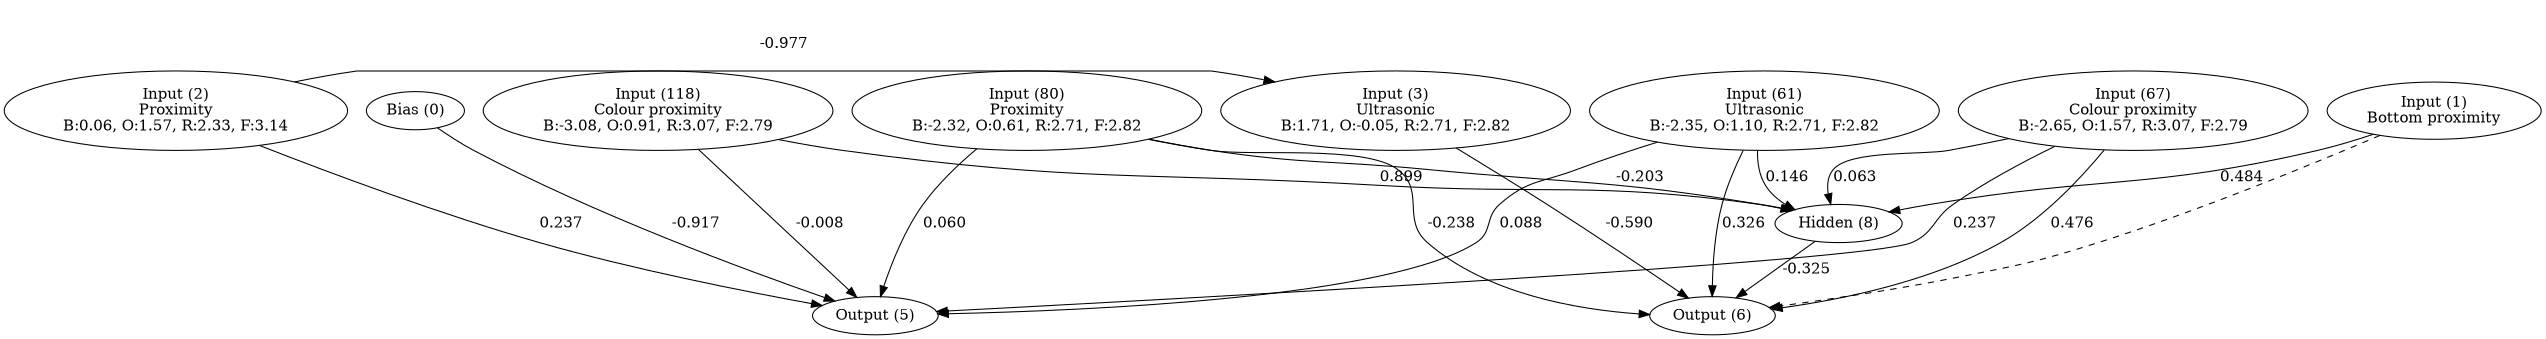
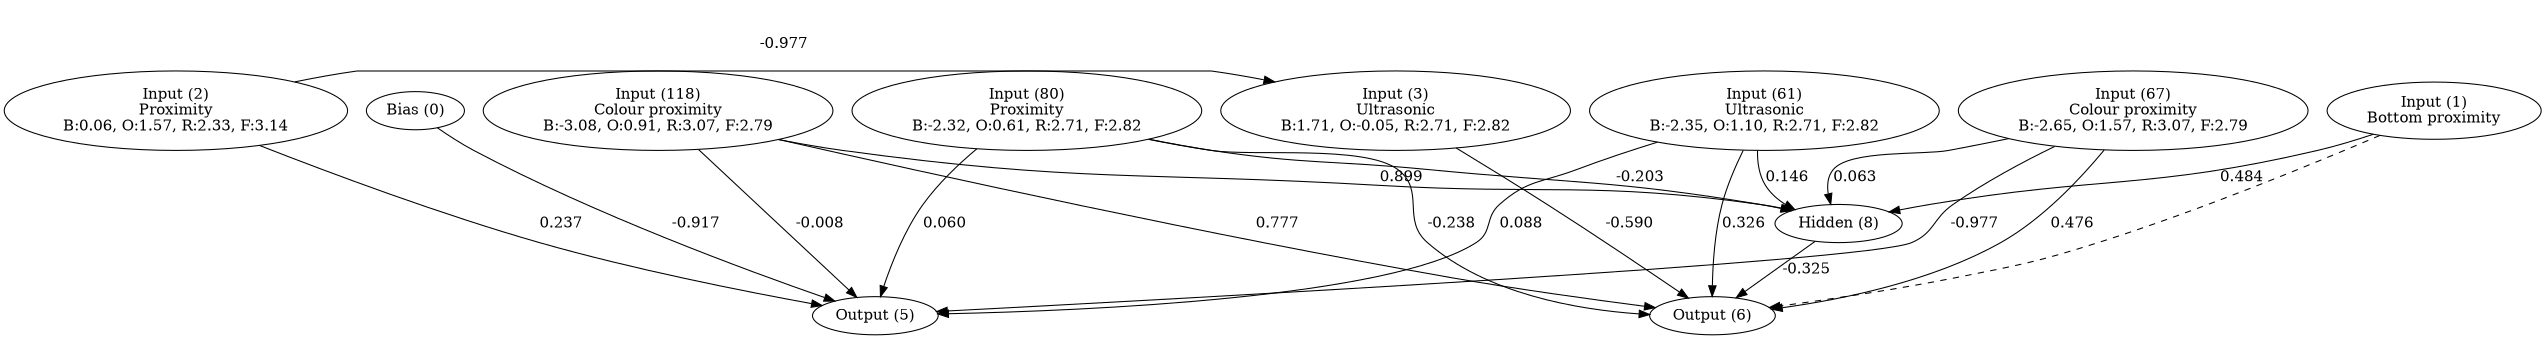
edge "Input (67) Colour proximity B:-2.65, O:1.57, R:3.07, F:2.79" -> "Output (5)": label "0.237" -> "-0.977"
edge "Input (118) Colour proximity B:-3.08, O:0.91, R:3.07, F:2.79" -> "Output (6)": added, label "0.777"
